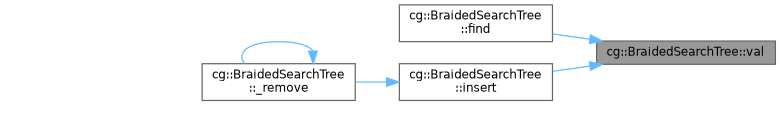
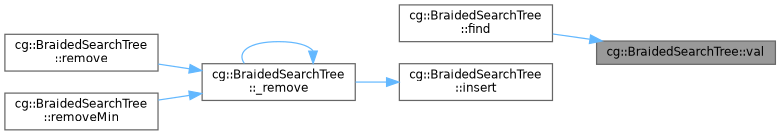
node "cg::BraidedSearchTree ::remove": added
edge "cg::BraidedSearchTree ::insert" -> "cg::BraidedSearchTree::val": removed
node "cg::BraidedSearchTree ::removeMin": added
